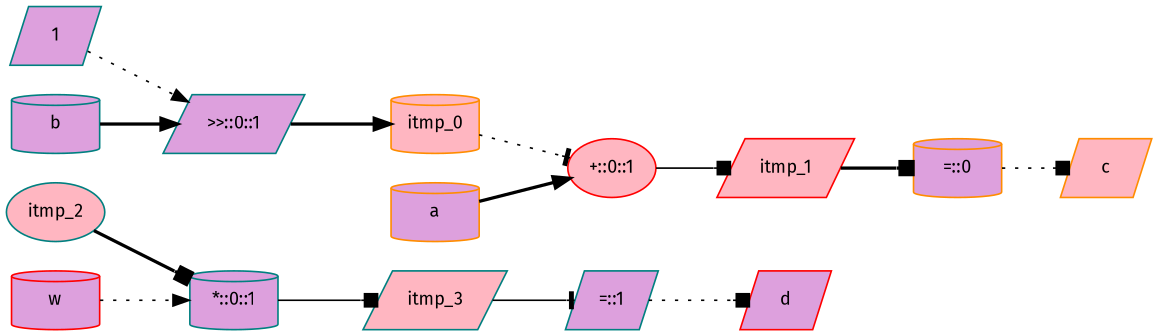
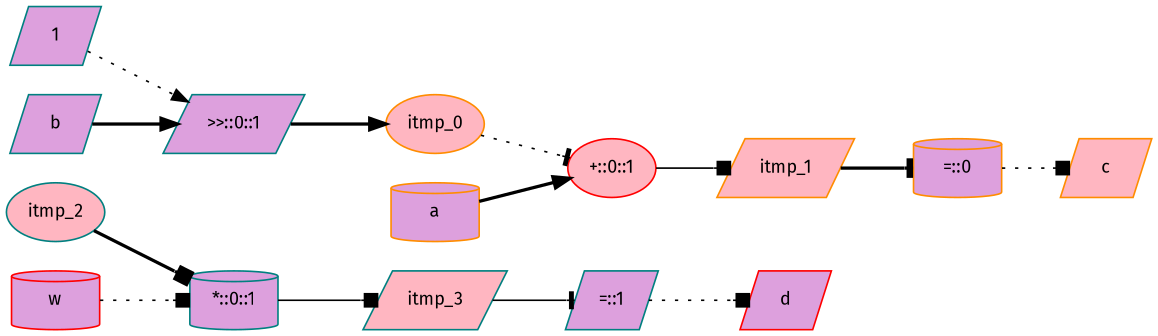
node "b": shape cylinder -> parallelogram
node "itmp_0": shape cylinder -> ellipse
node "itmp_1": color red -> darkorange
edge "itmp_1" -> "=::0": arrowhead box -> tee
edge "w" -> "*::0::1": arrowhead normal -> box
